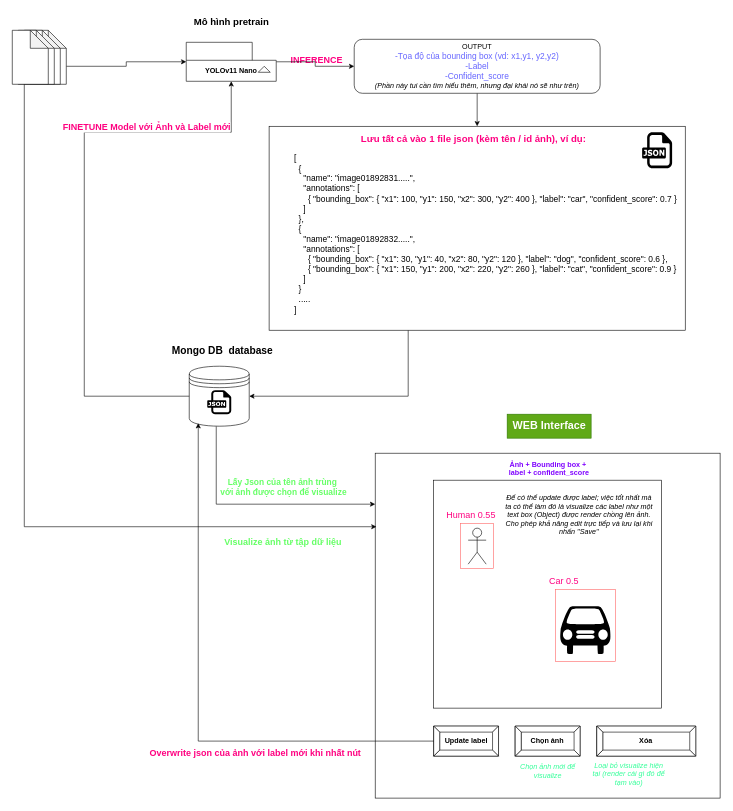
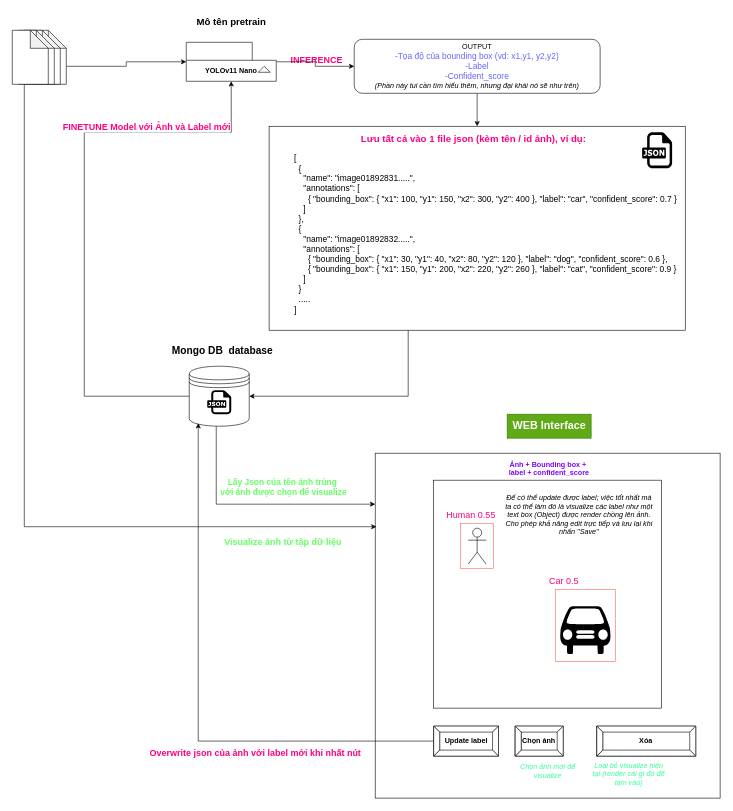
node "Mô hình pretrain": label "Mô hình pretrain" -> "Mô tên pretrain"
node "Chọn ảnh": size 65x30 -> 48x30
